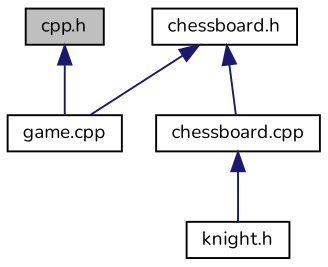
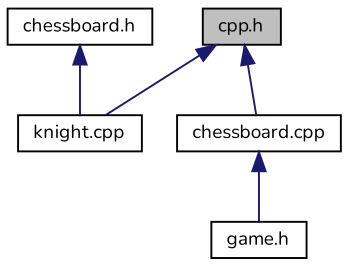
edge "chessboard.cpp" -> "chessboard.h": now "chessboard.cpp" -> "cpp.h"
node "game.cpp": label "game.cpp" -> "knight.cpp"
node "knight.h": label "knight.h" -> "game.h"
